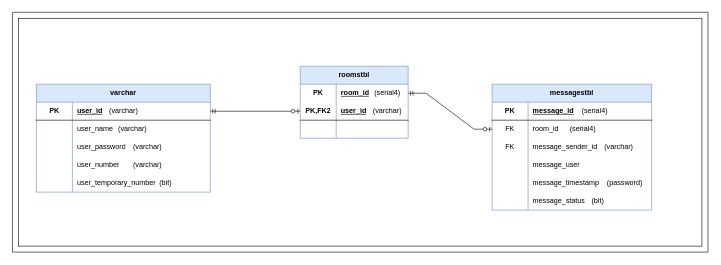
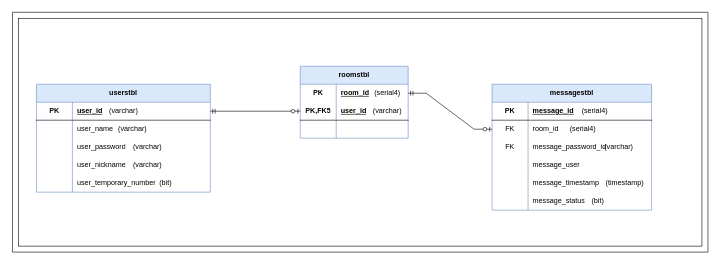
node "varchar": label "varchar" -> "userstbl"
node "PK,FK2": label "PK,FK2" -> "PK,FK5"
node "message_sender_id": label "message_sender_id" -> "message_password_id"
node "user_number": label "user_number" -> "user_nickname"
node "(password)": label "(password)" -> "(timestamp)"
